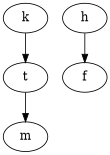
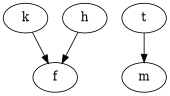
edge "k" -> "t": now "k" -> "f"
